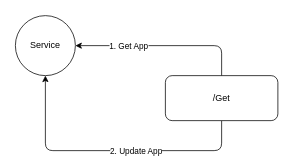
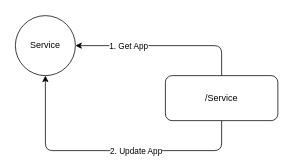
node "/Get": label "/Get" -> "/Service"
